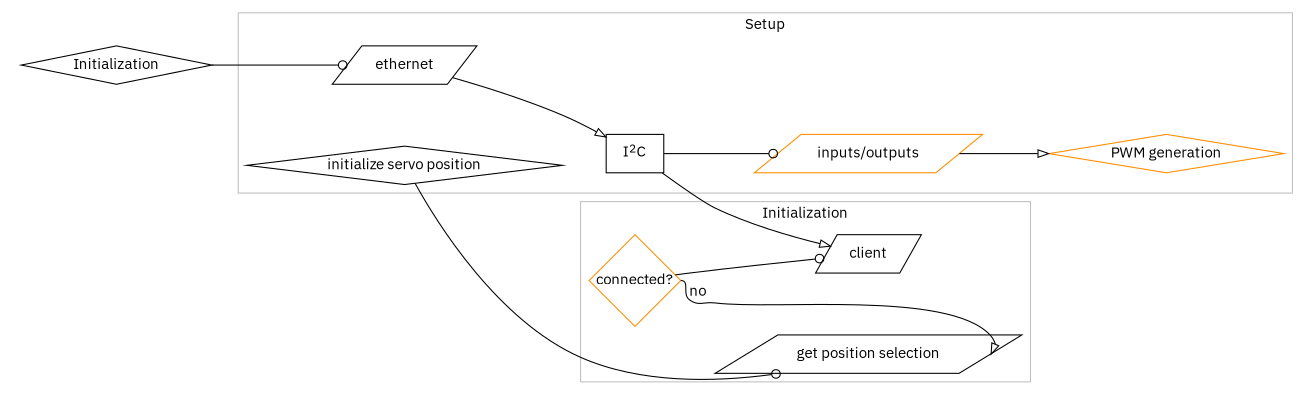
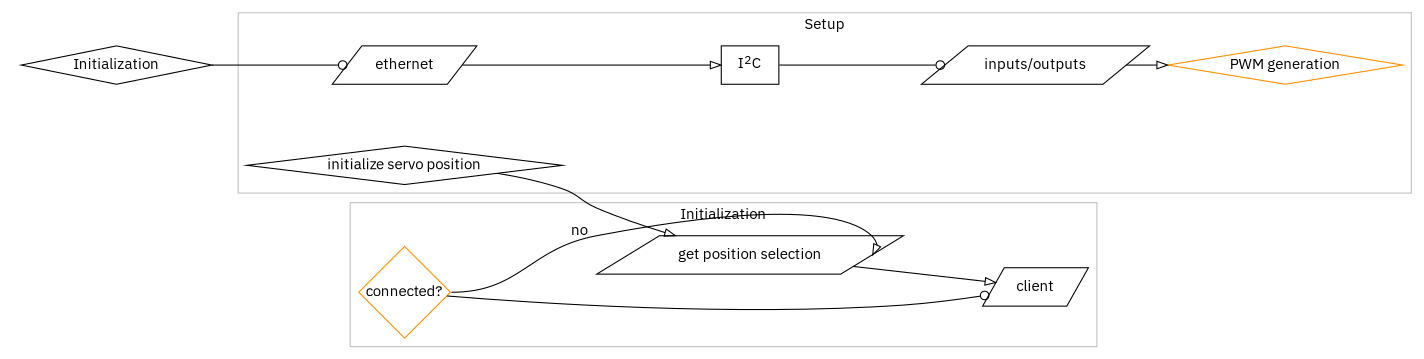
node "inputs/outputs": color darkorange -> black
edge "I" -> "client": now "get position selection" -> "client"
edge "initialize servo position" -> "get position selection": arrowhead odot -> onormal
